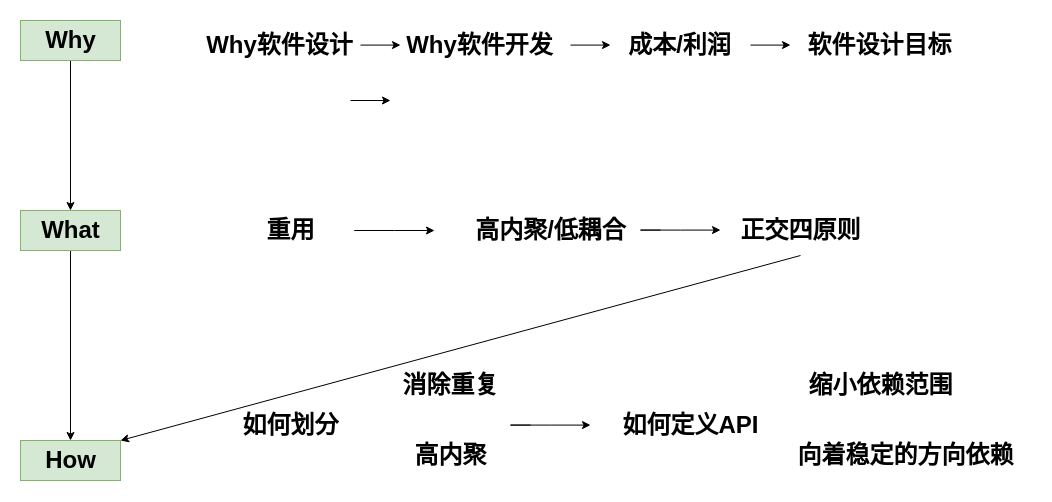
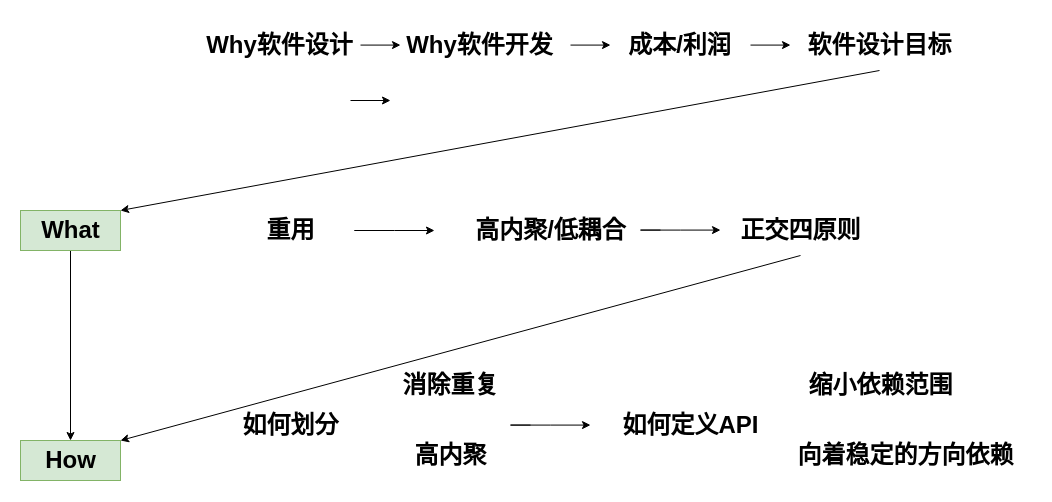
node "Why": removed
edge "Why" -> "What": removed
edge "软件设计目标" -> "What": added
